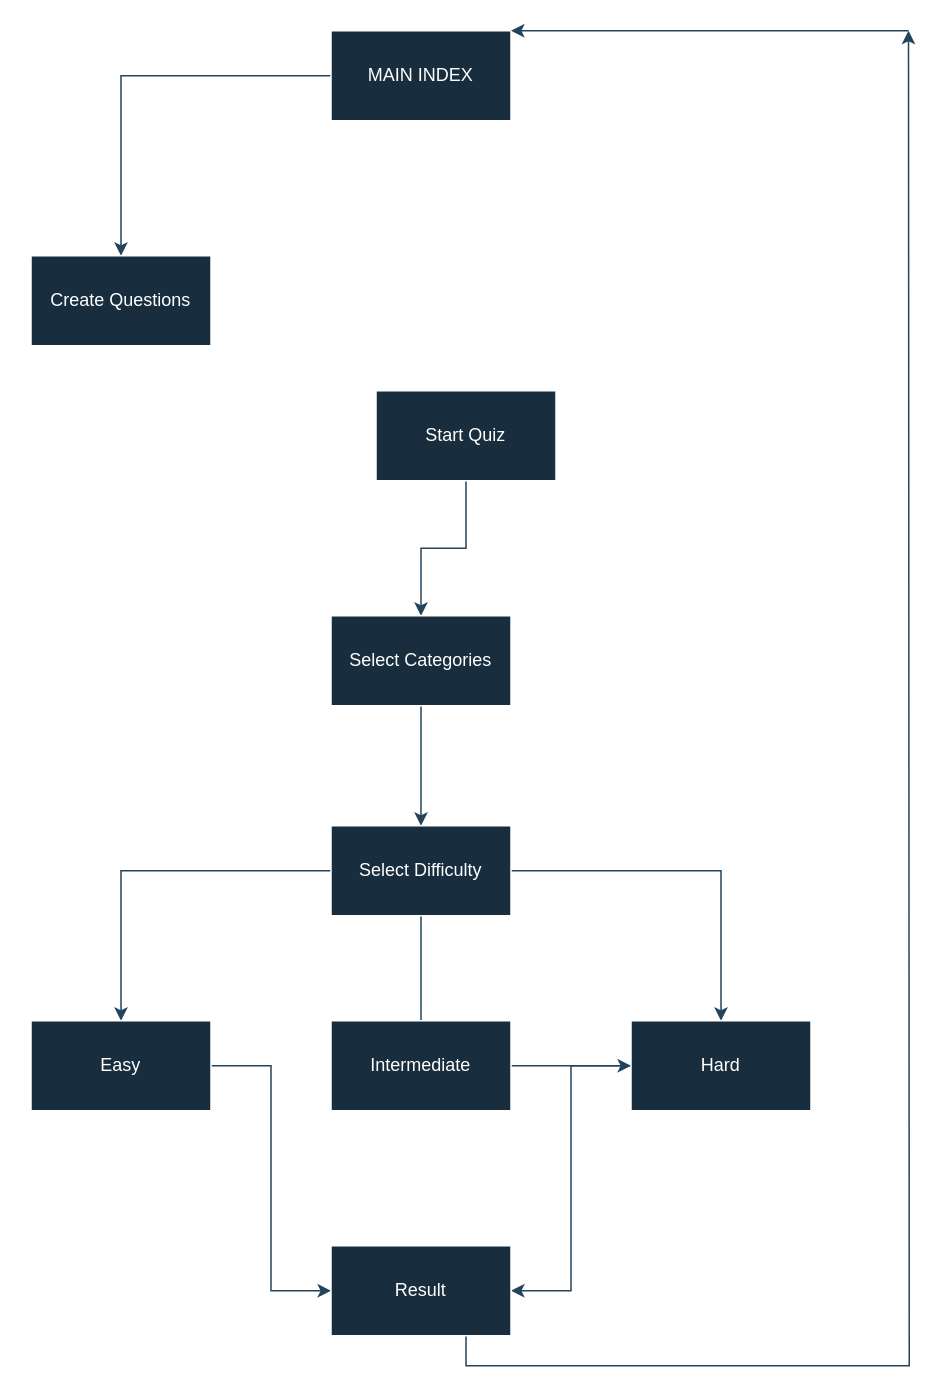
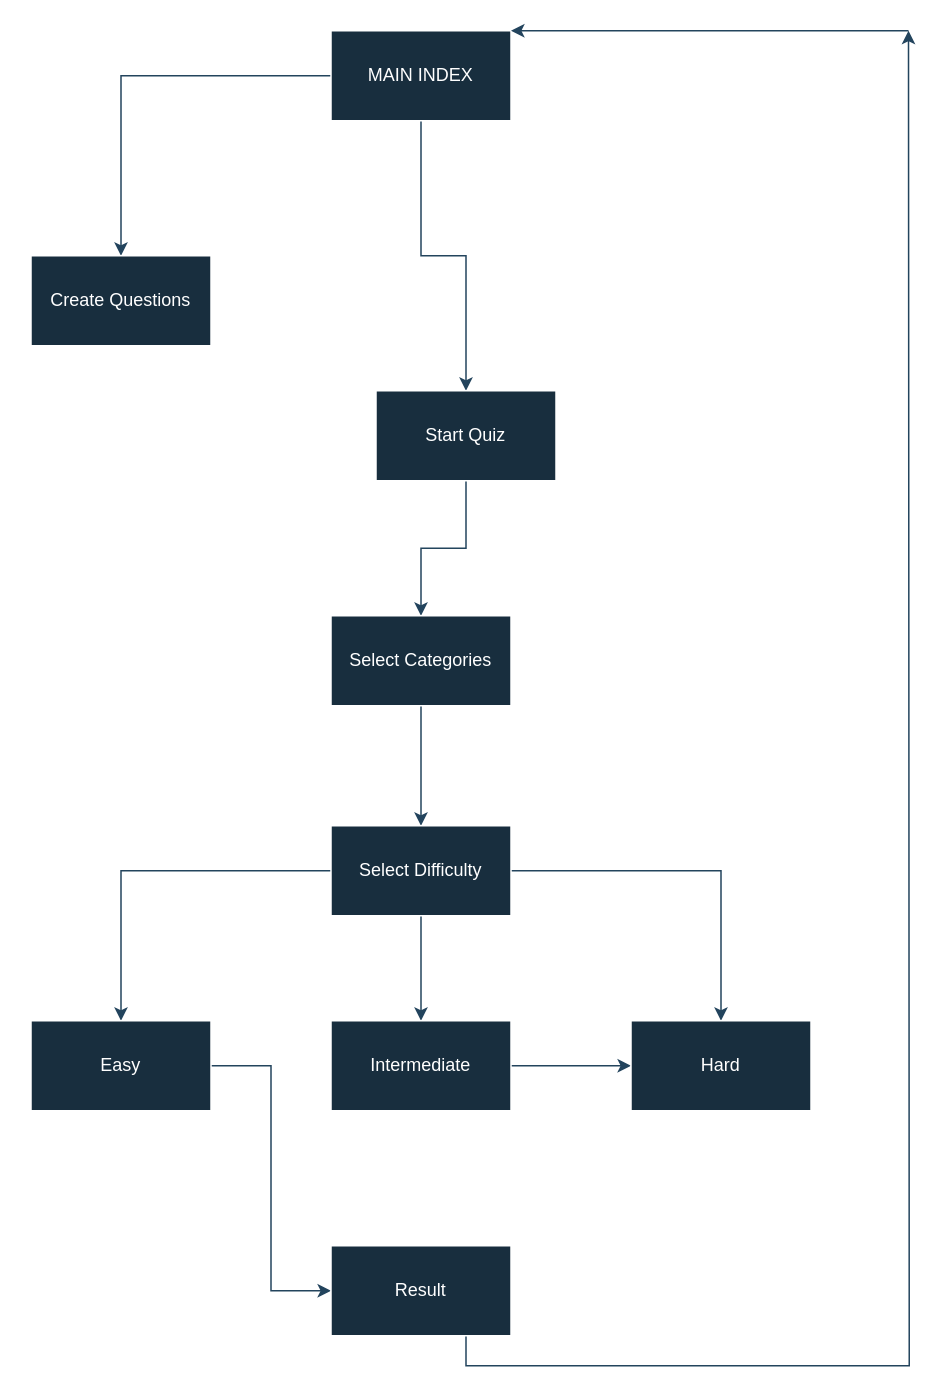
edge "MAIN INDEX" -> "Start Quiz": added
edge "Select Difficulty" -- "Intermediate": arrowhead none -> classic
edge "Hard" -> "Result": removed
